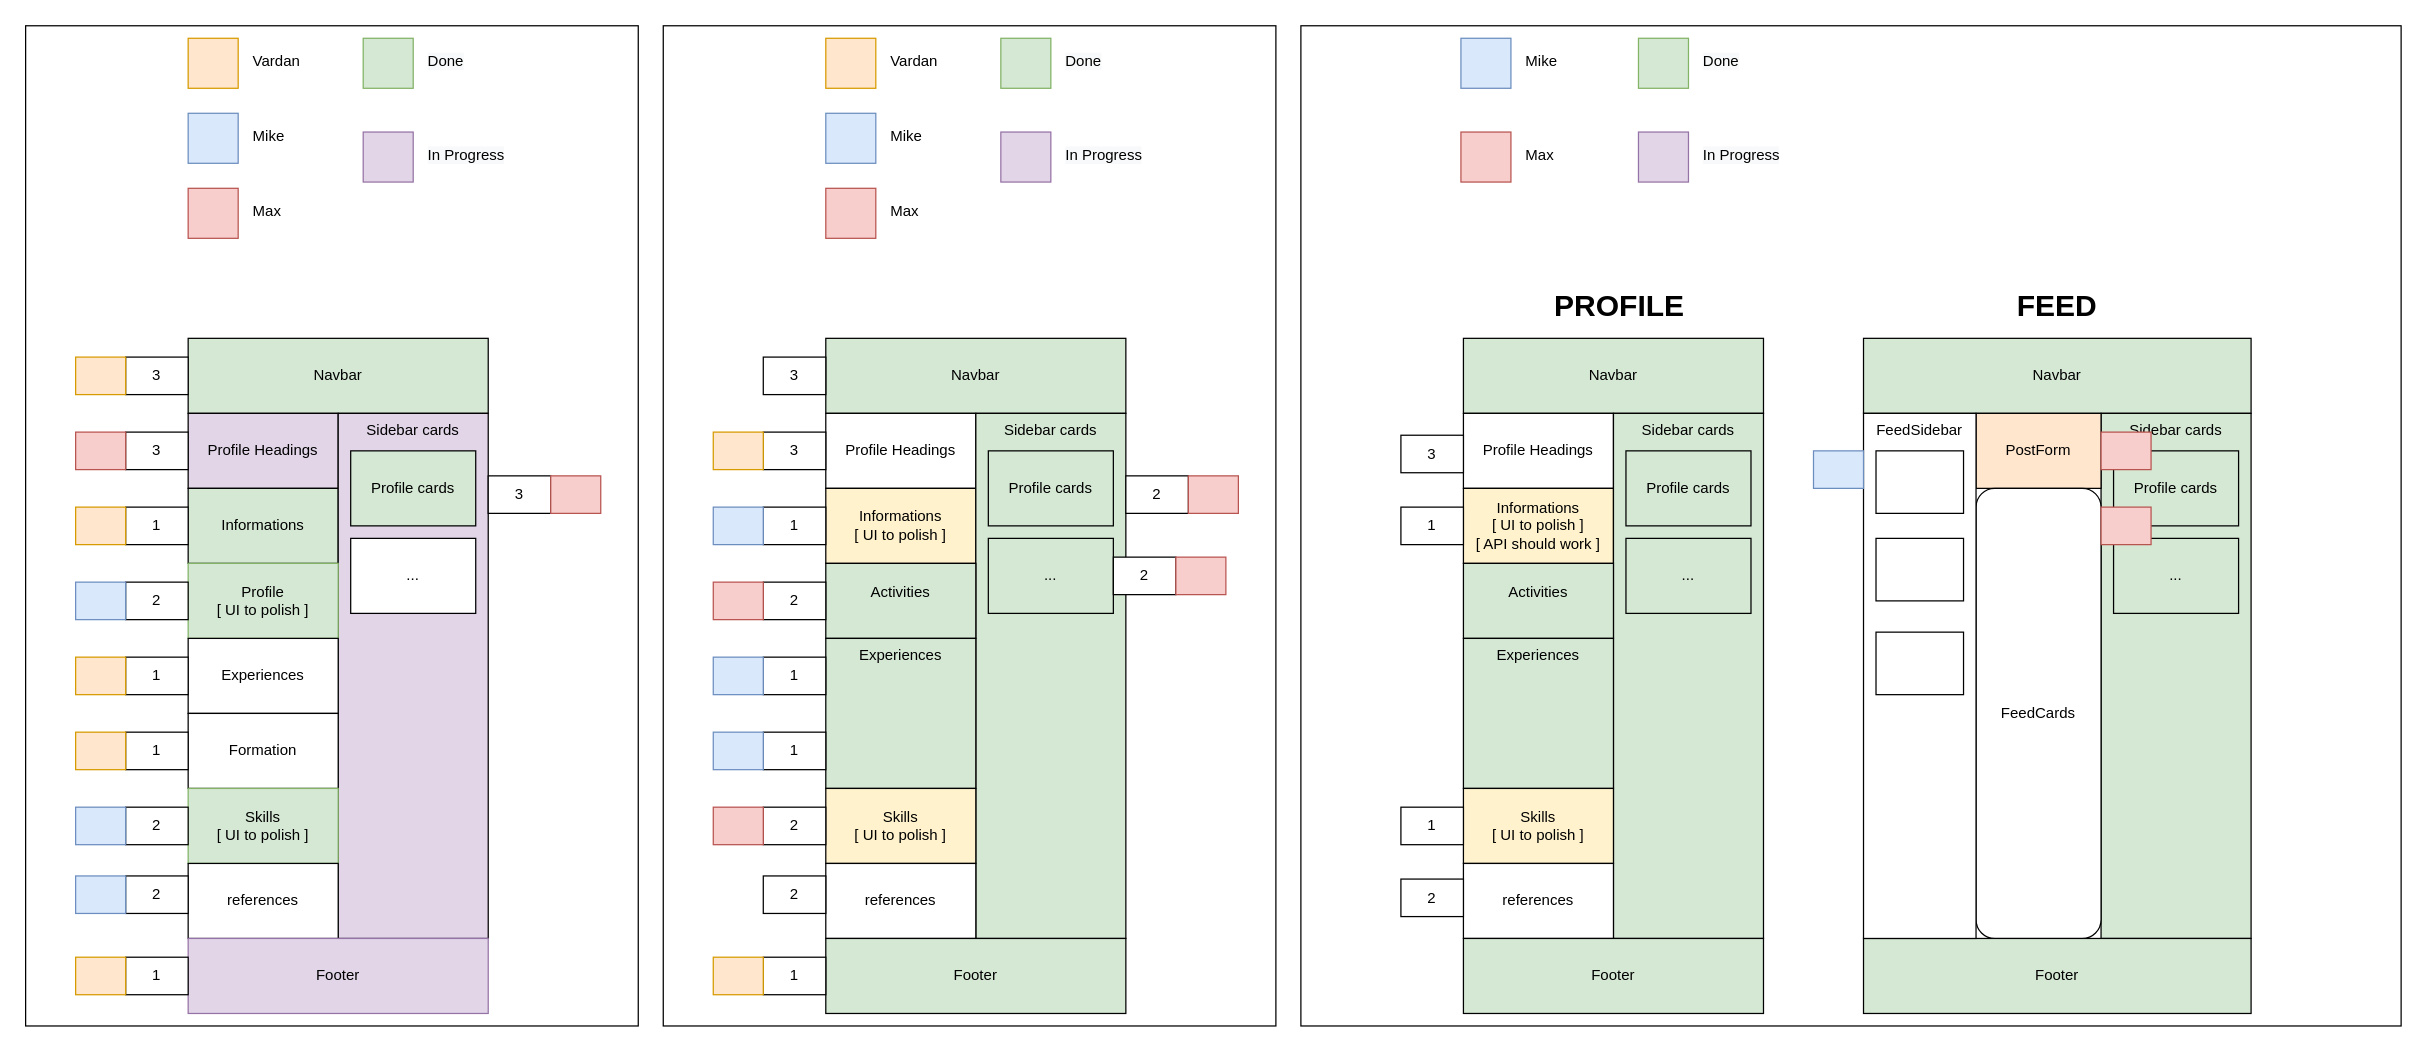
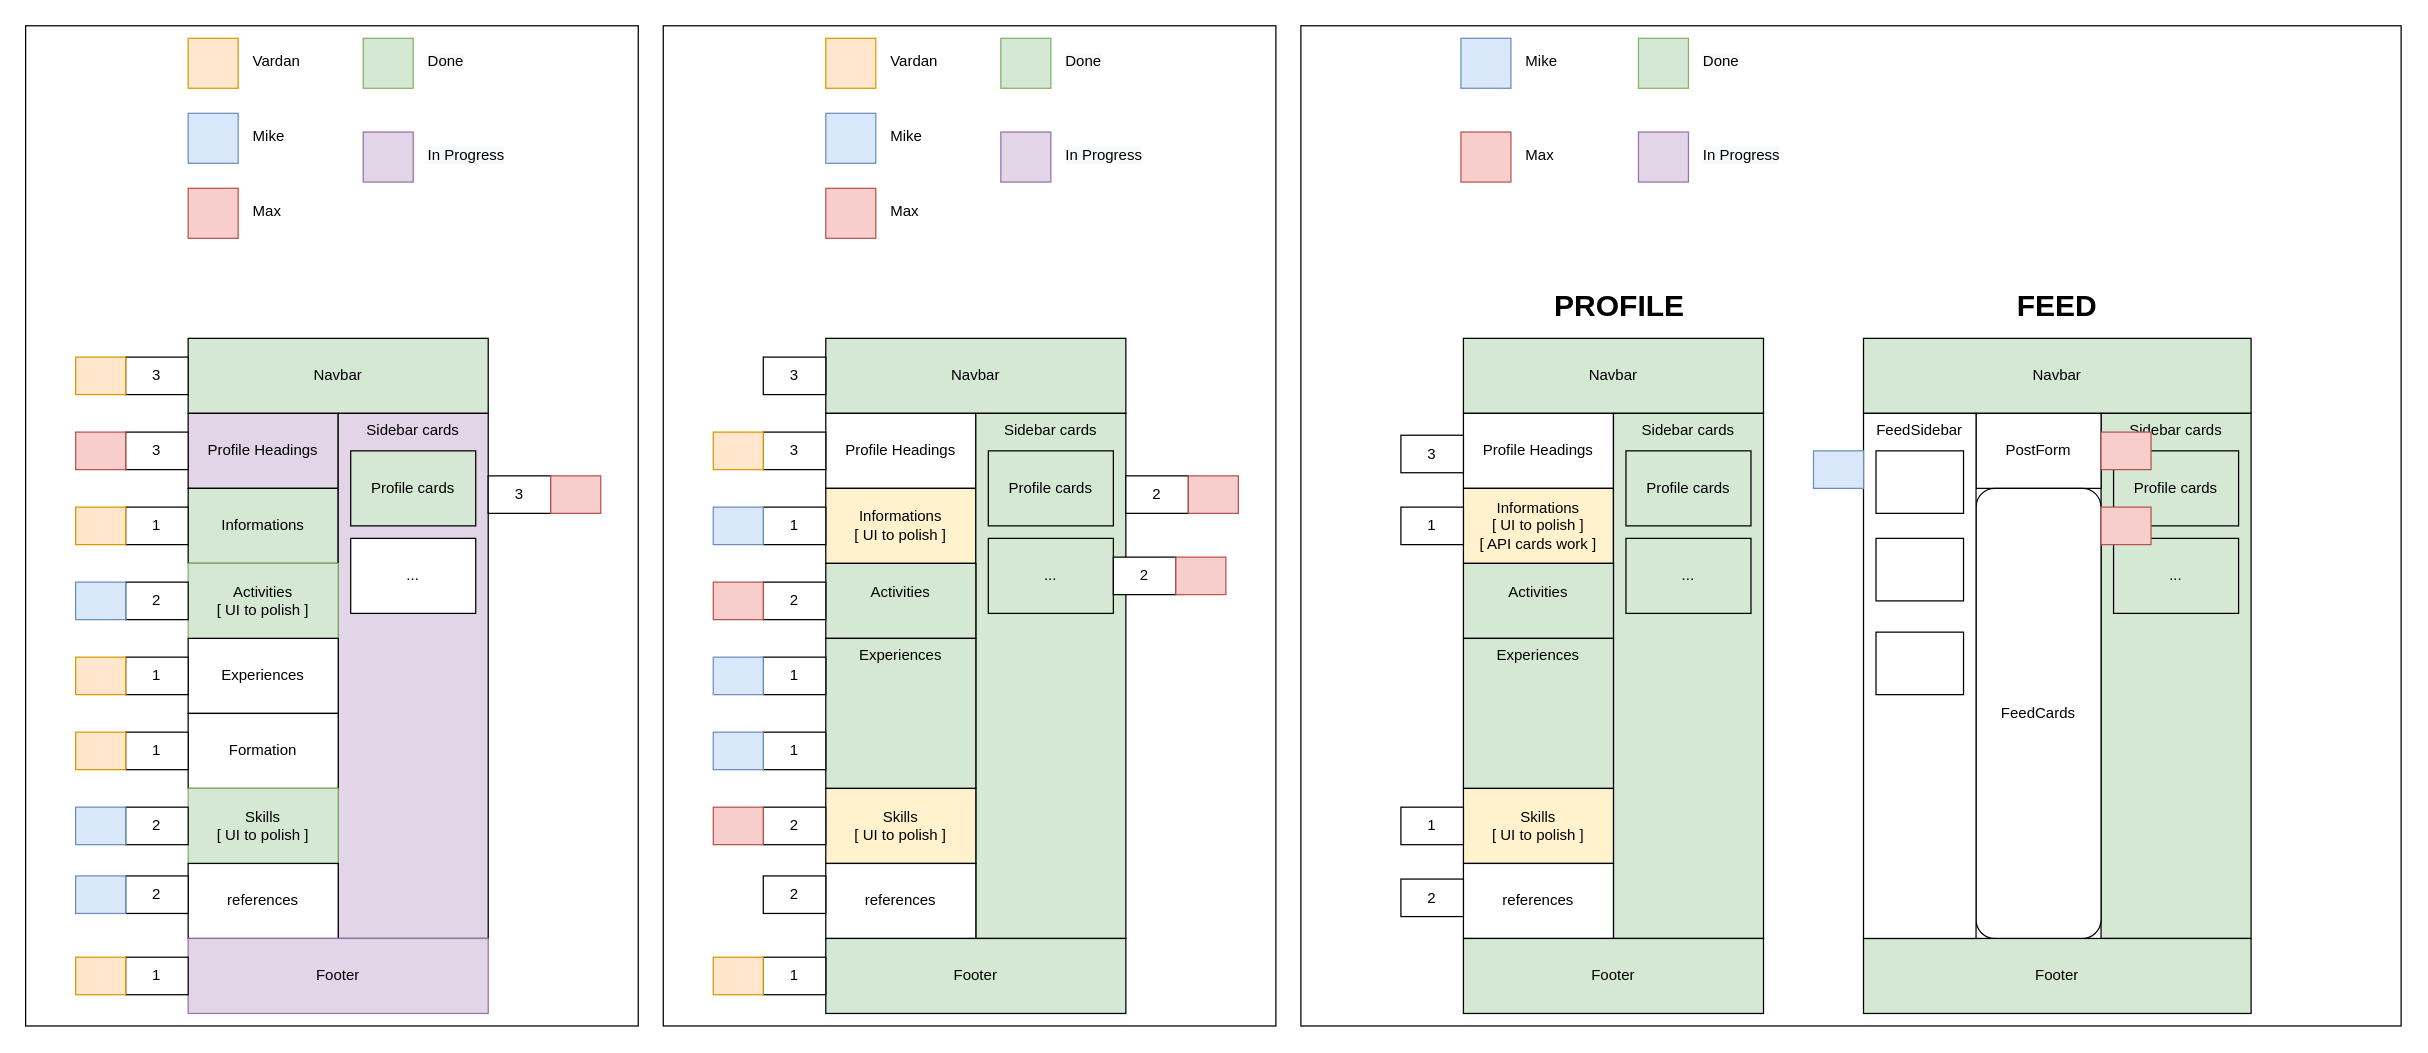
node "PostForm": fillcolor #ffe6cc -> #ffffff
node "Informations [ UI to polish ] [ API should work ]": label "Informations [ UI to polish ] [ API should work ]" -> "Informations [ UI to polish ] [ API cards work ]"
node "Profile [ UI to polish ]": label "Profile [ UI to polish ]" -> "Activities [ UI to polish ]"
